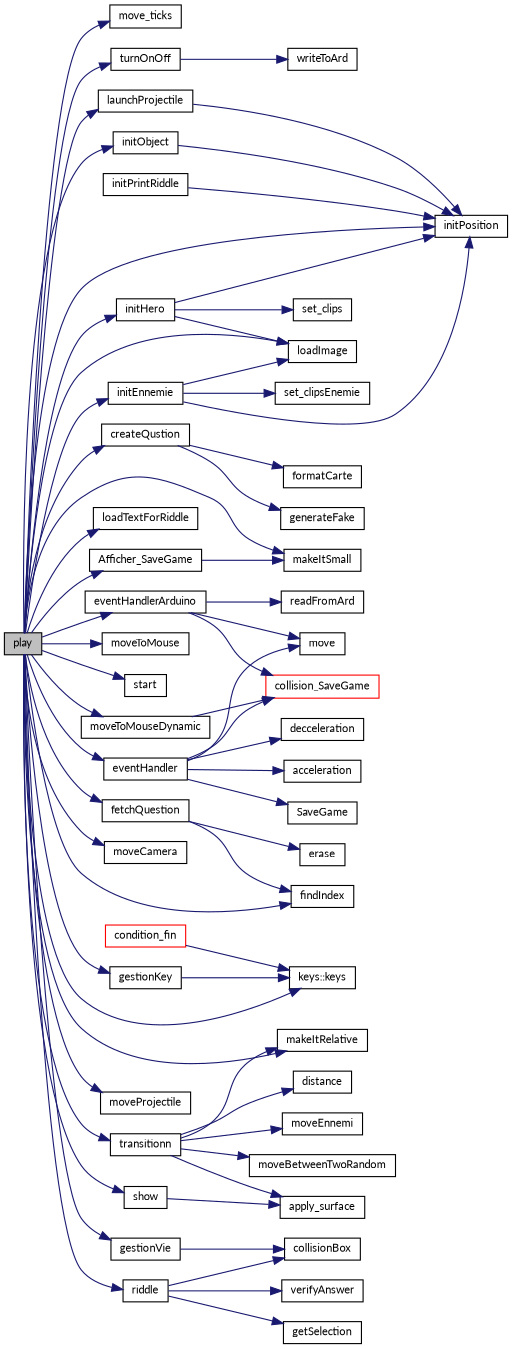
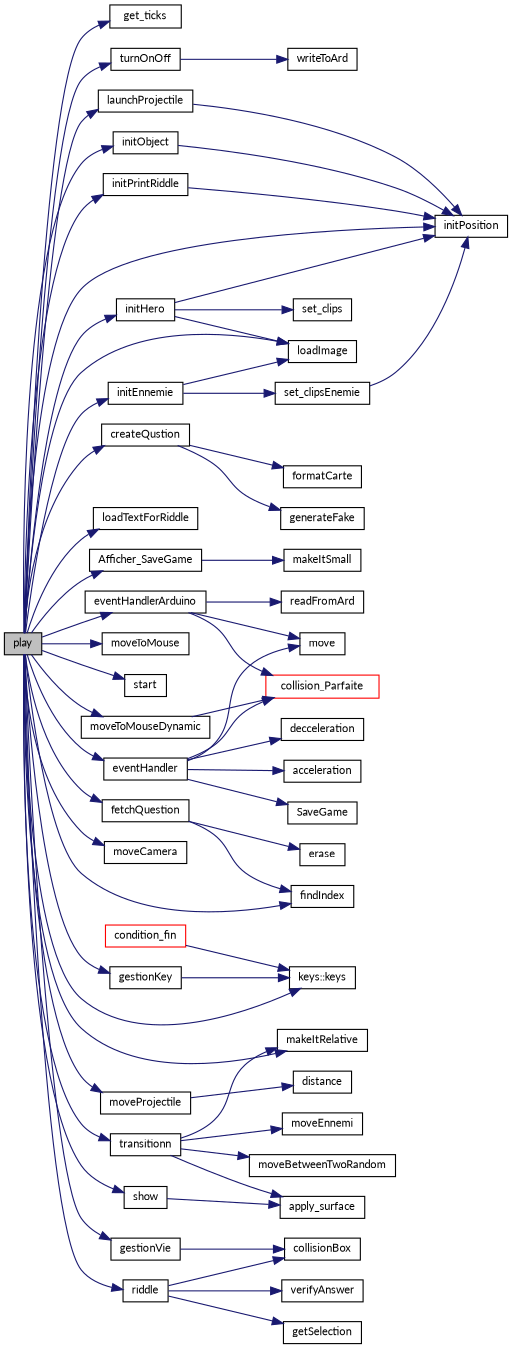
node "move_ticks": label "move_ticks" -> "get_ticks"
edge "initEnnemie" -> "initPosition": now "set_clipsEnemie" -> "initPosition"
edge "play" -> "makeItSmall": now "play" -> "initPrintRiddle"
node "collision_SaveGame": label "collision_SaveGame" -> "collision_Parfaite"
edge "transitionn" -> "distance": now "moveProjectile" -> "distance"
